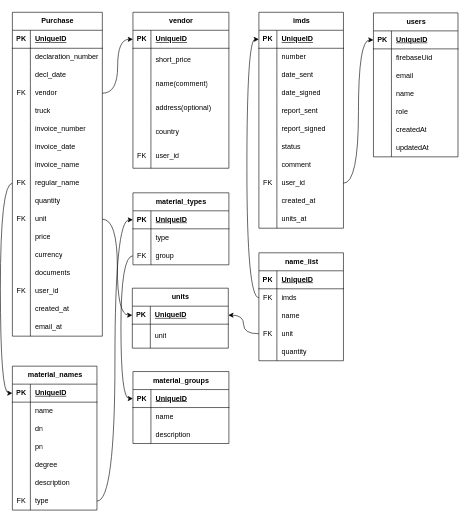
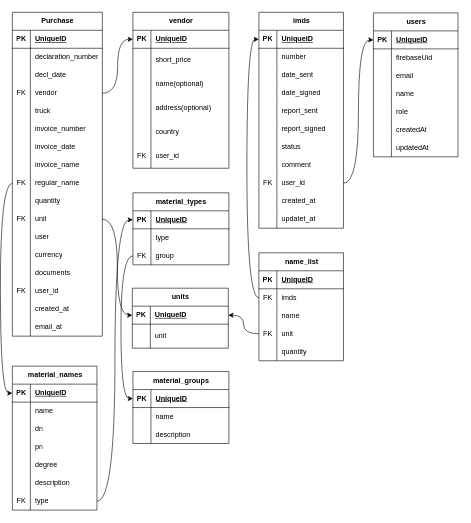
node "name(comment)": label "name(comment)" -> "name(optional)"
node "units_at": label "units_at" -> "updatet_at"
node "price": label "price" -> "user"
